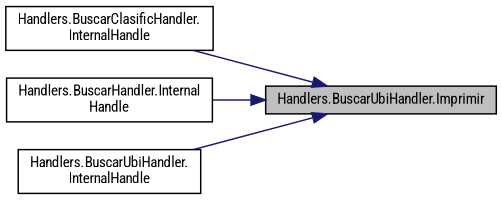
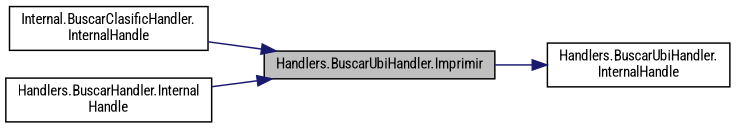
node "Handlers.BuscarClasificHandler. InternalHandle": label "Handlers.BuscarClasificHandler. InternalHandle" -> "Internal.BuscarClasificHandler. InternalHandle"
edge "Handlers.BuscarUbiHandler. InternalHandle" -> "Handlers.BuscarUbiHandler.Imprimir": reversed
